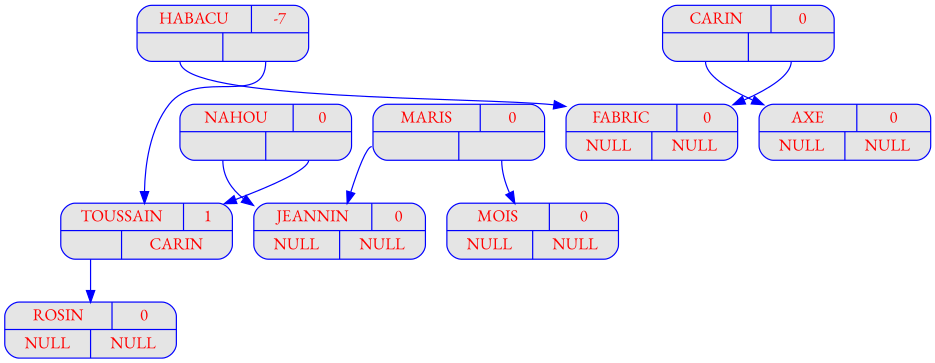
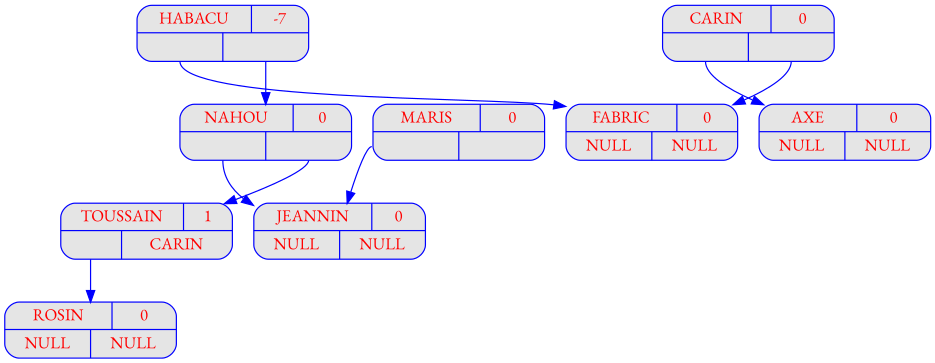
edge "HABACU" -> "TOUSSAIN": now "HABACU" -> "NAHOU"
node "MOIS": removed
